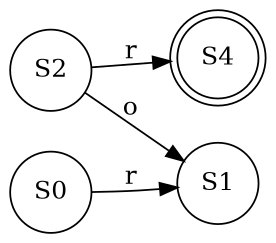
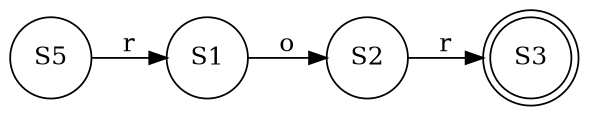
node "S4": label "S4" -> "S3"
edge "S2" -> "S1": reversed
node "S0": label "S0" -> "S5"
